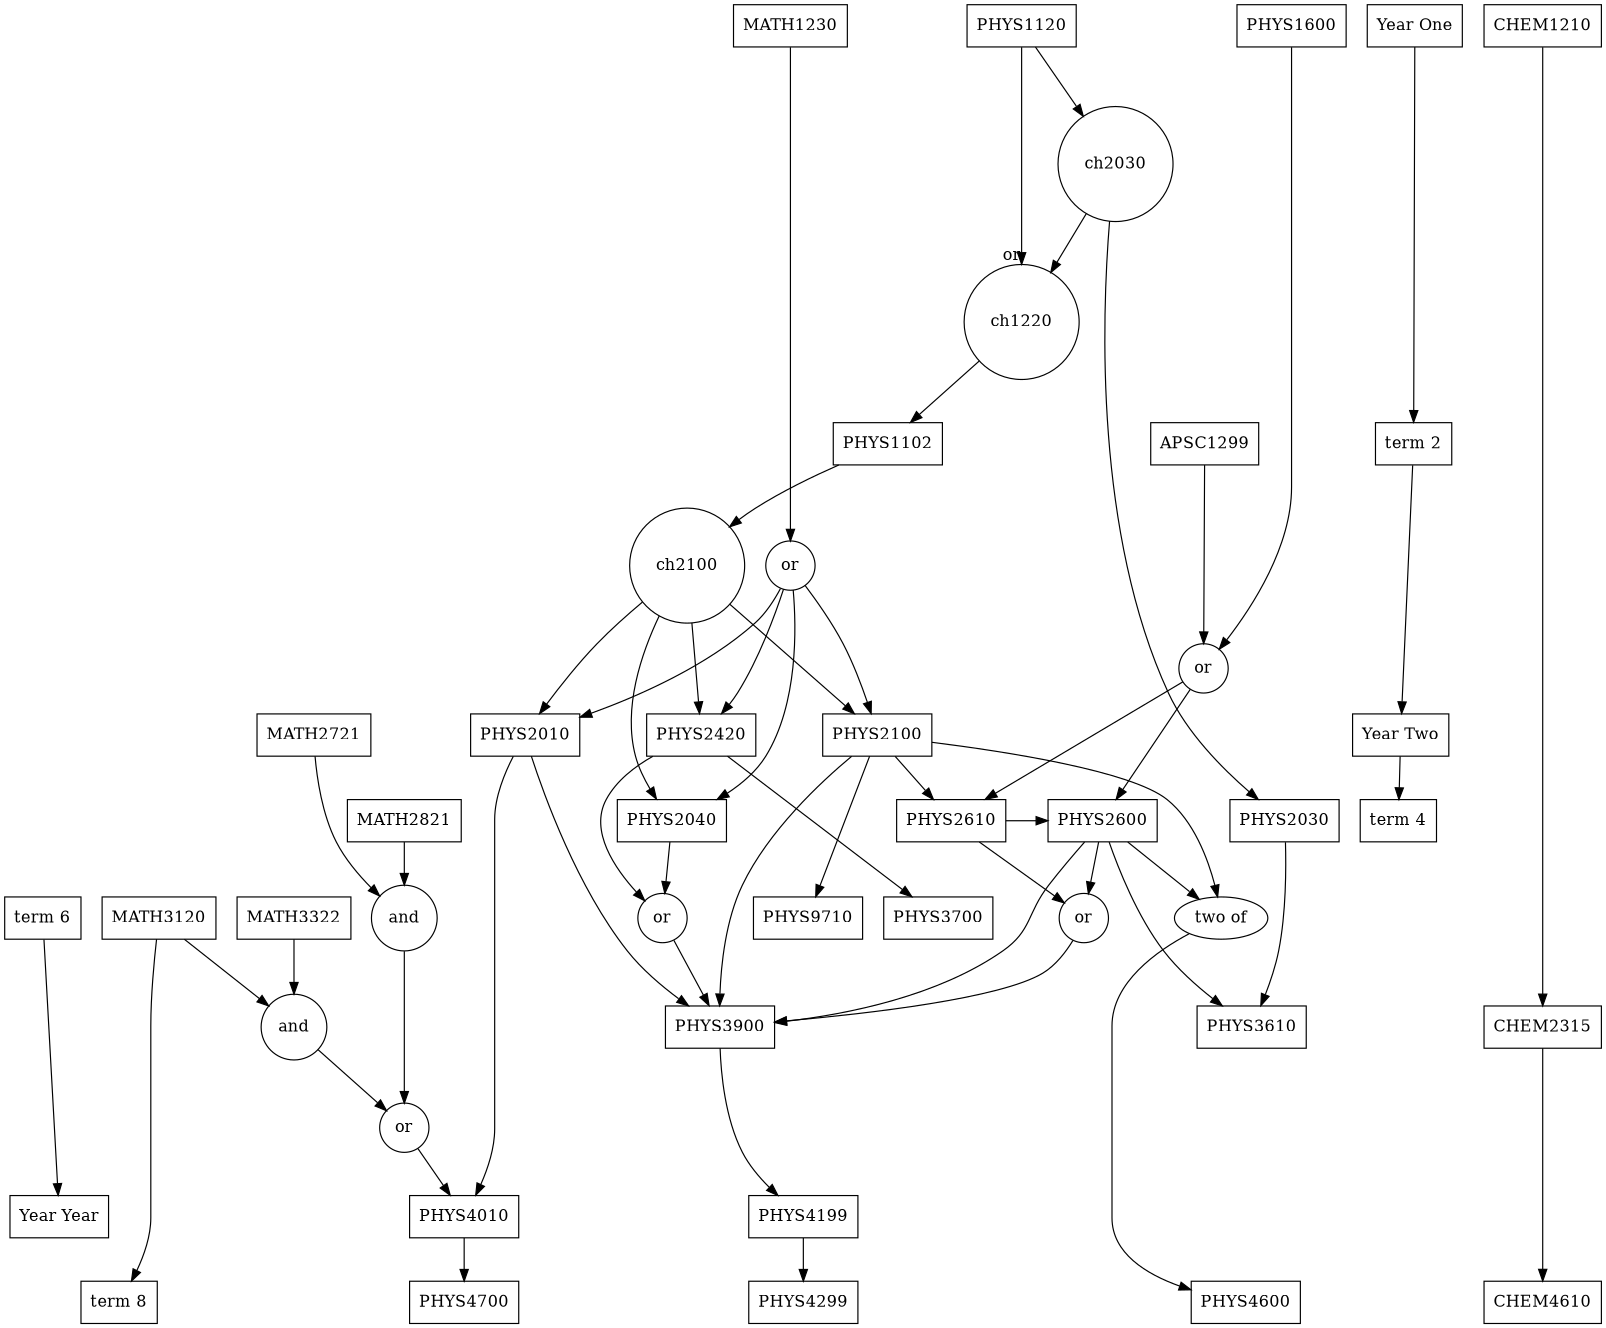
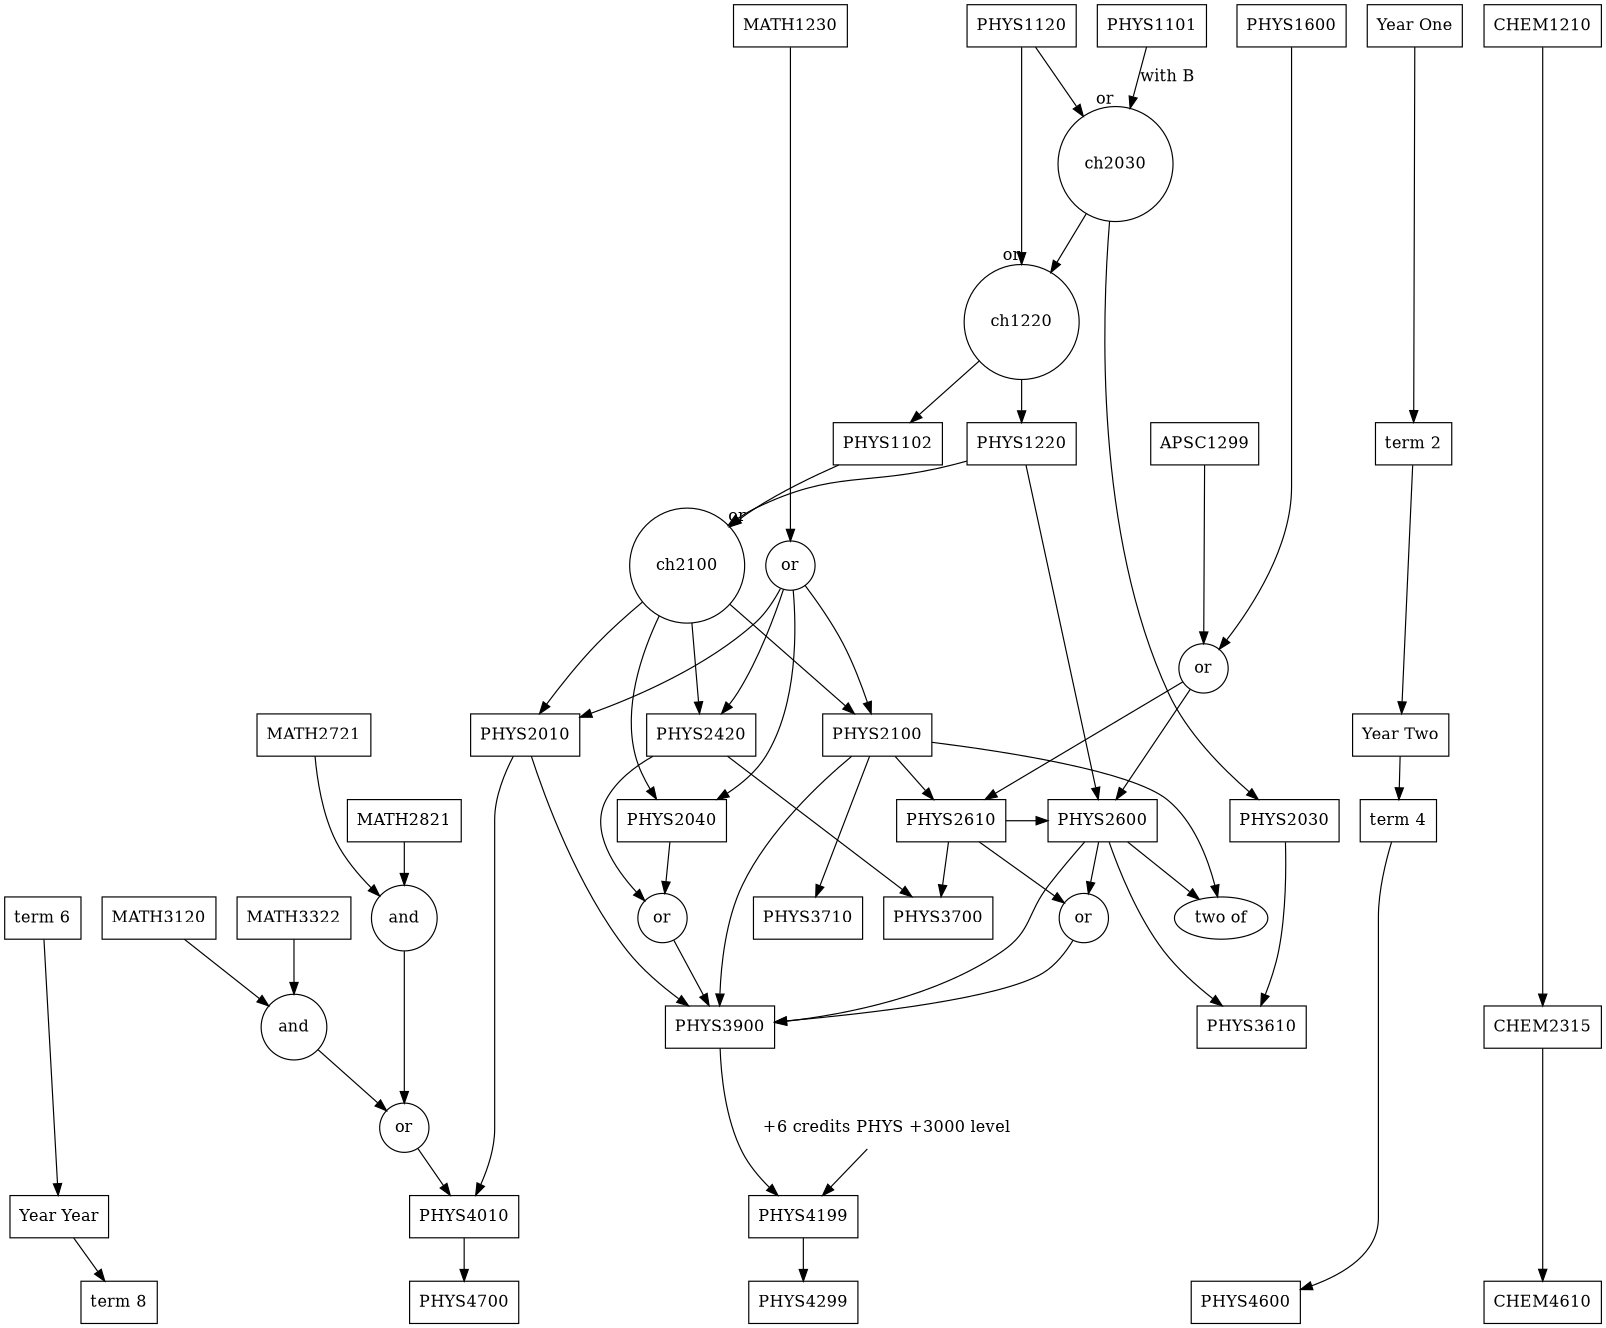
node "PHYS1101": added
node "PHYS1220": added
edge "PHYS2610" -> "PHYS3700": added
node "PHYS9710": label "PHYS9710" -> "PHYS3710"
edge "MATH3120" -> "term 8": now "Year Year" -> "term 8"
edge "two of" -> "PHYS4600": now "term 4" -> "PHYS4600"
node "+6 credits PHYS +3000 level": added
